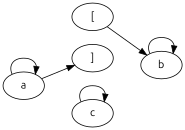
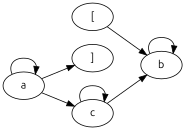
edge "c" -> "b": added
edge "a" -> "c": added
